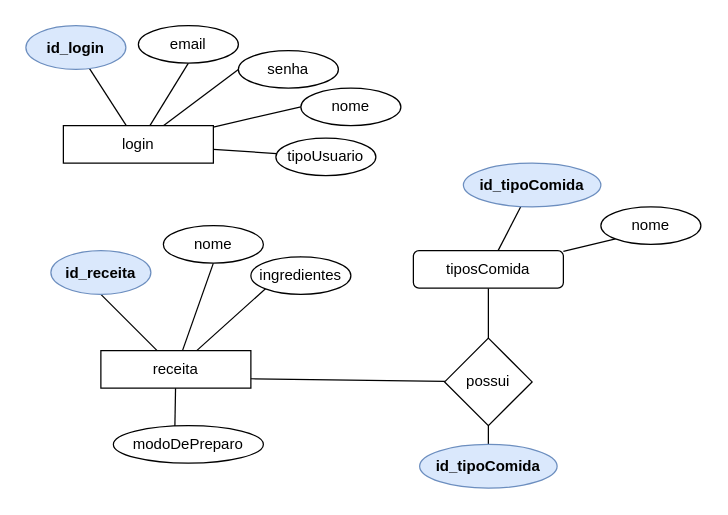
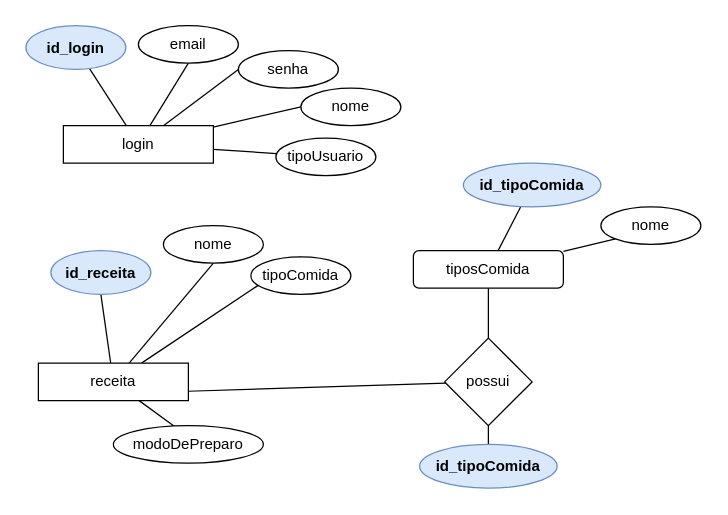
node "ingredientes": label "ingredientes" -> "tipoComida"
node "receita": moved (176, 369) -> (113, 382)
